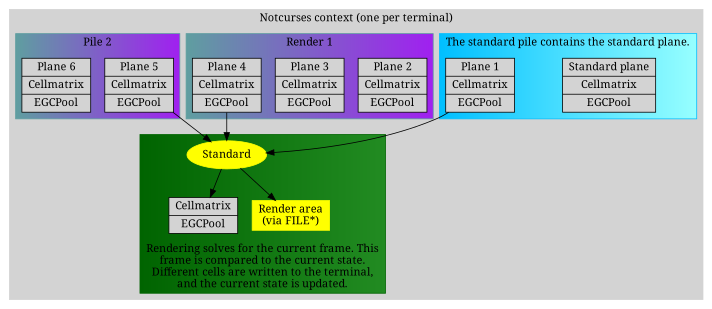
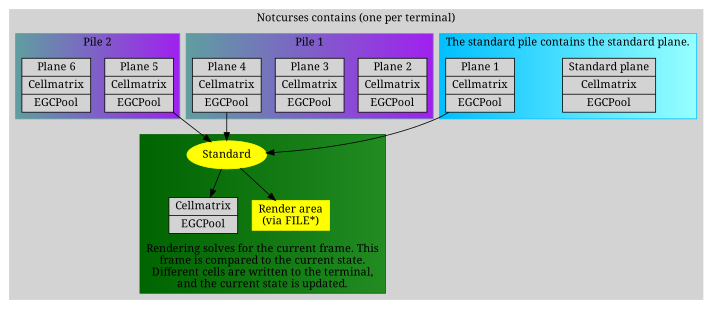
cluster "Notcurses context (one per terminal)": label "Notcurses context (one per terminal)" -> "Notcurses contains (one per terminal)"
cluster "Render 1": label "Render 1" -> "Pile 1"
